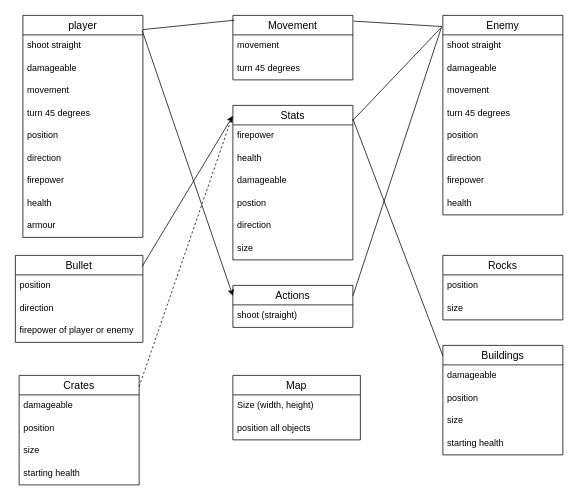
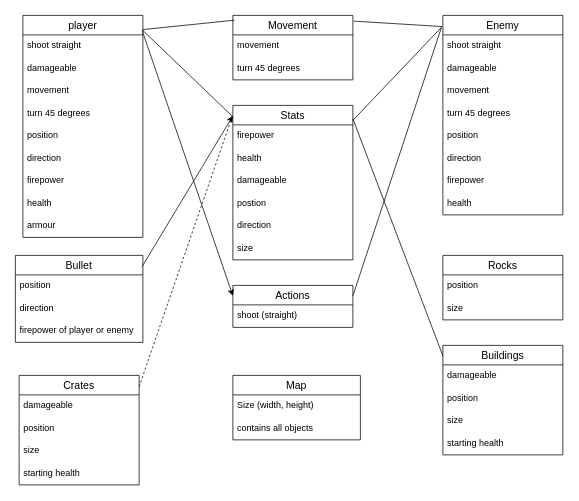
edge "player" -- "Stats": added
node "position all objects": label "position all objects" -> "contains all objects"
